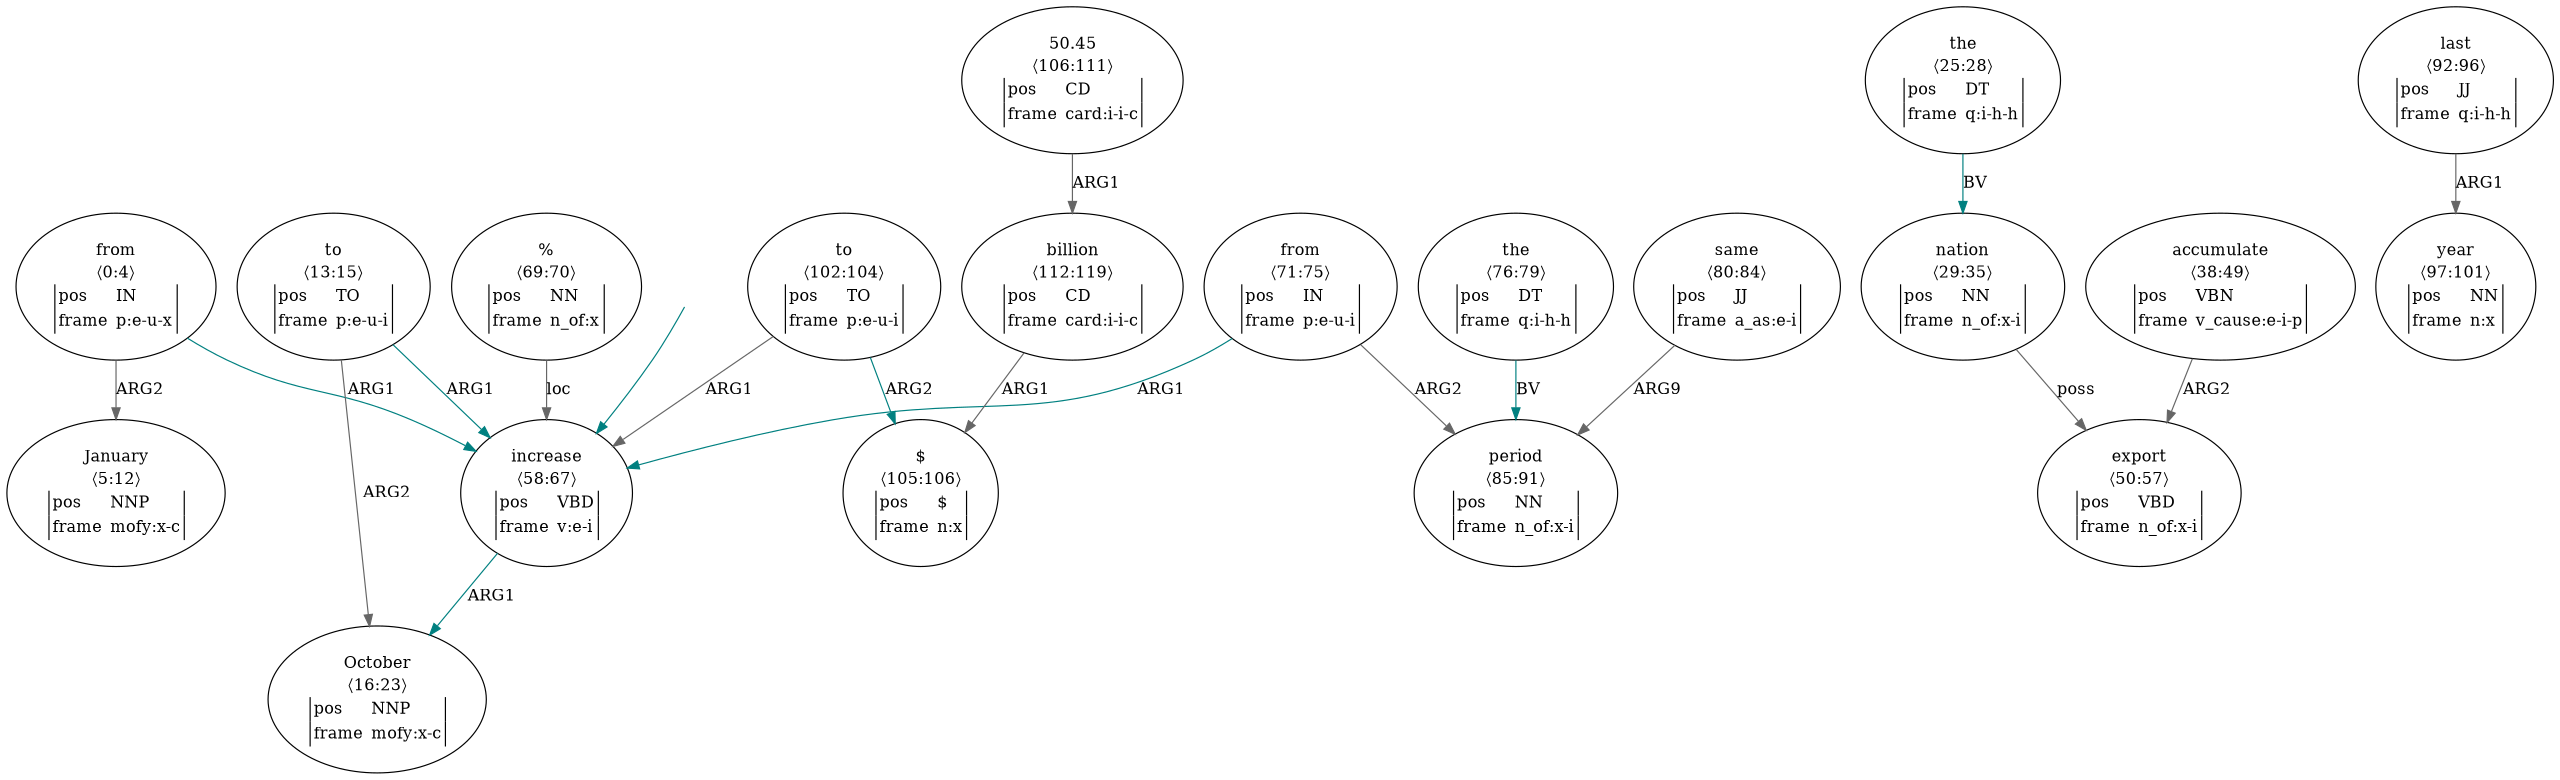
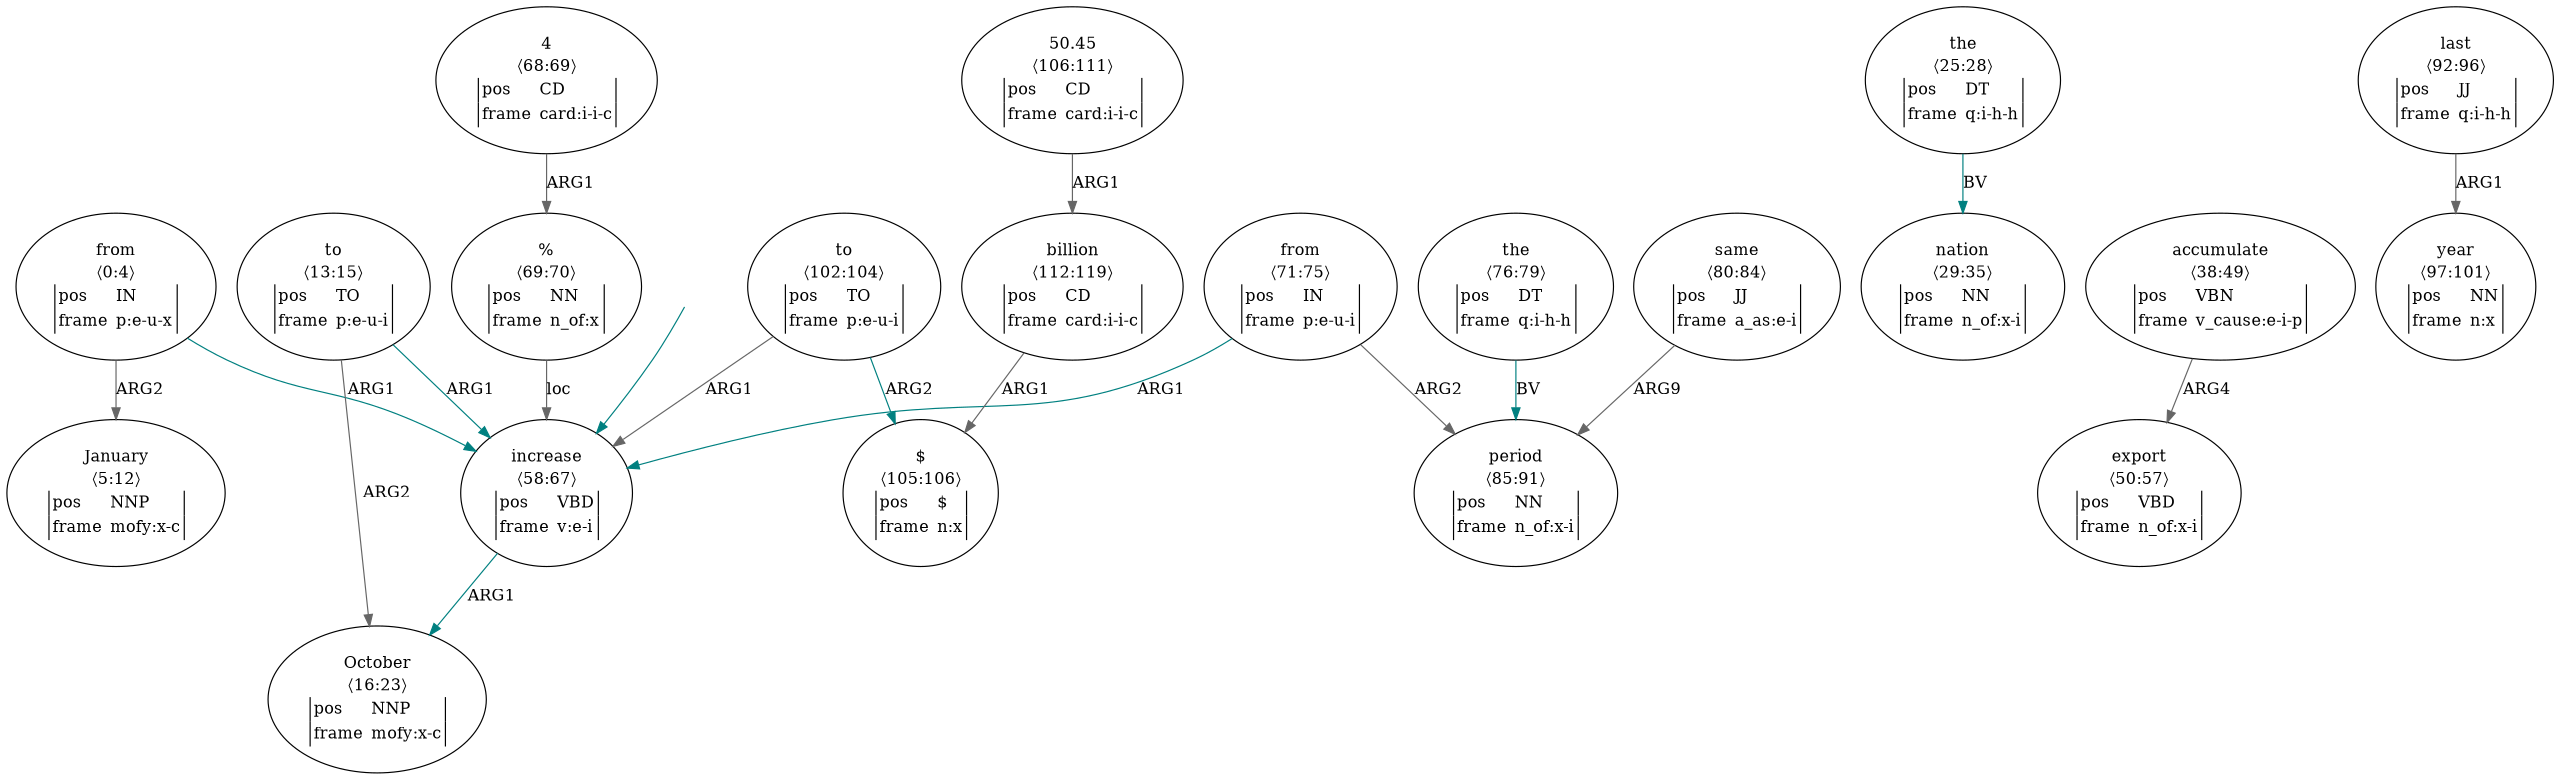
node "4": added
edge "nation" -> "export": removed, label "poss"
edge "accumulate" -> "export": label "ARG2" -> "ARG4"
